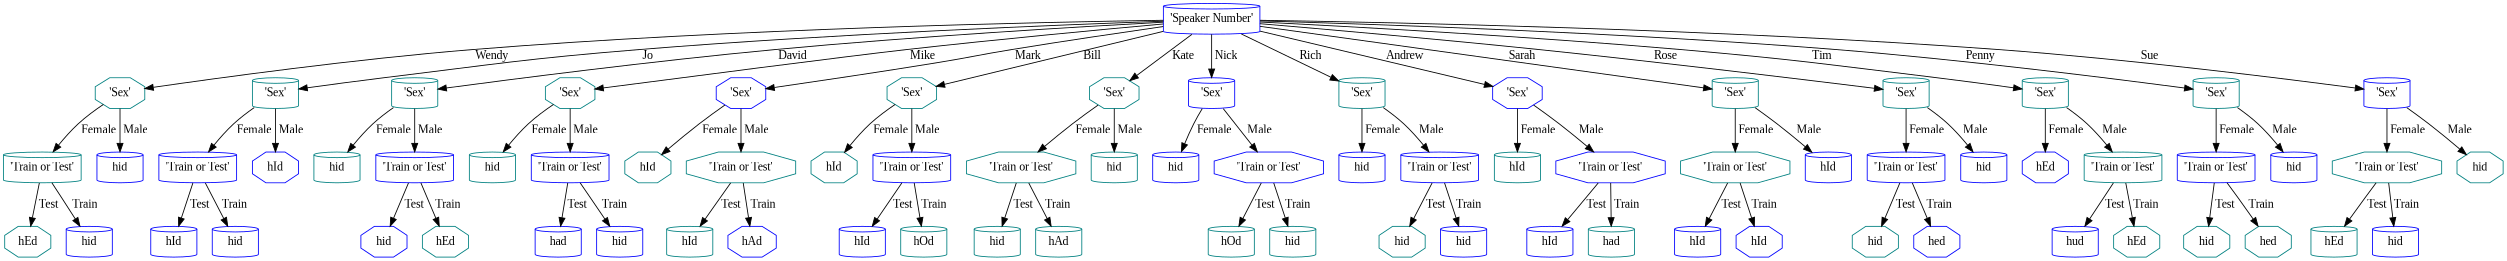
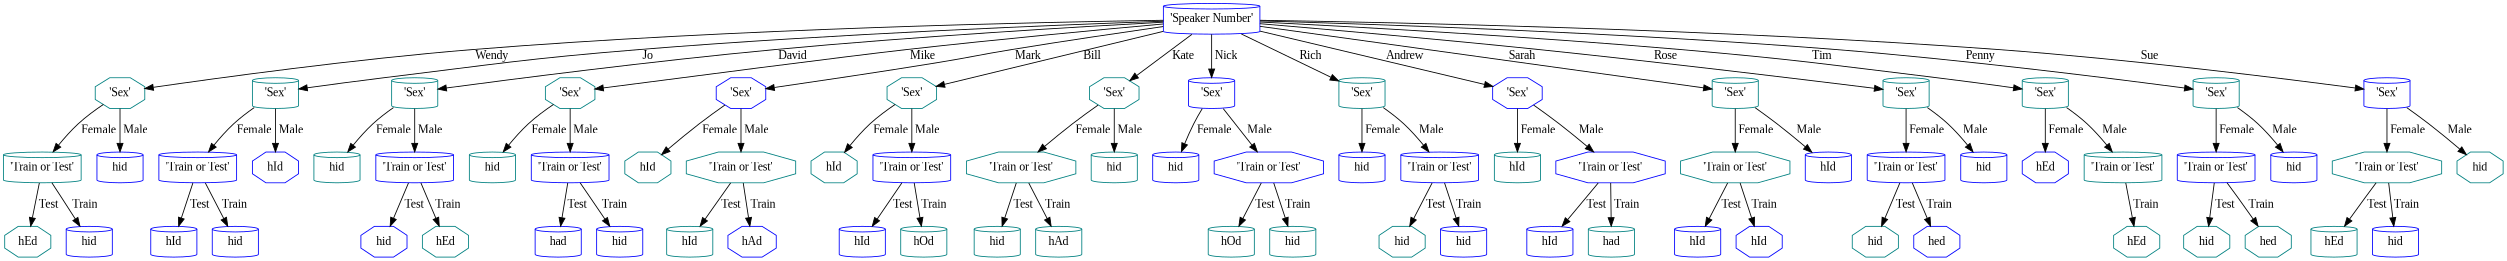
node "hud": removed
